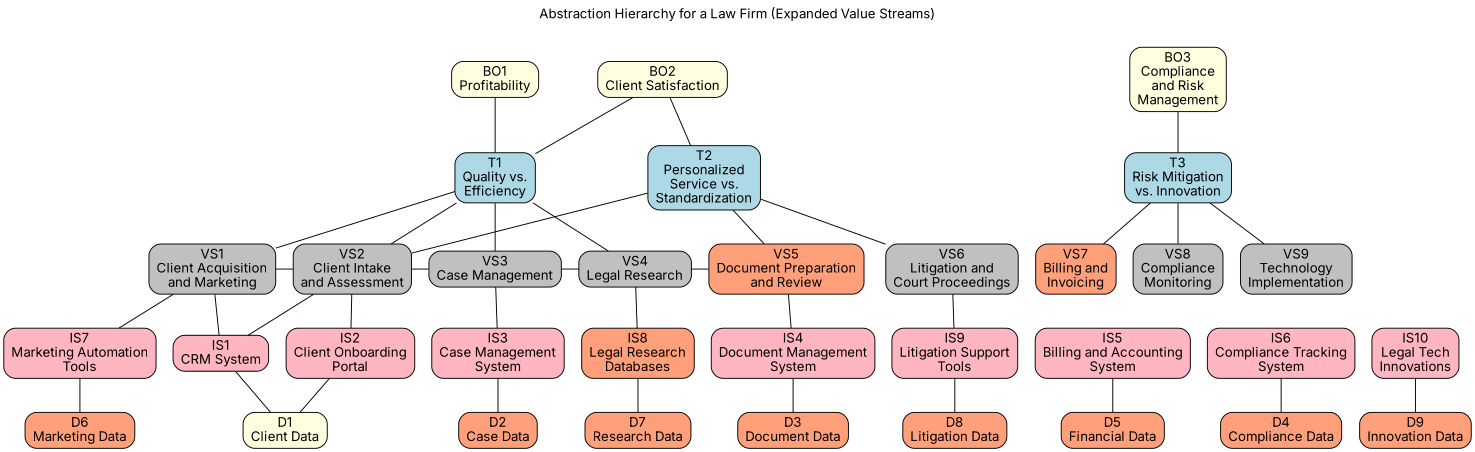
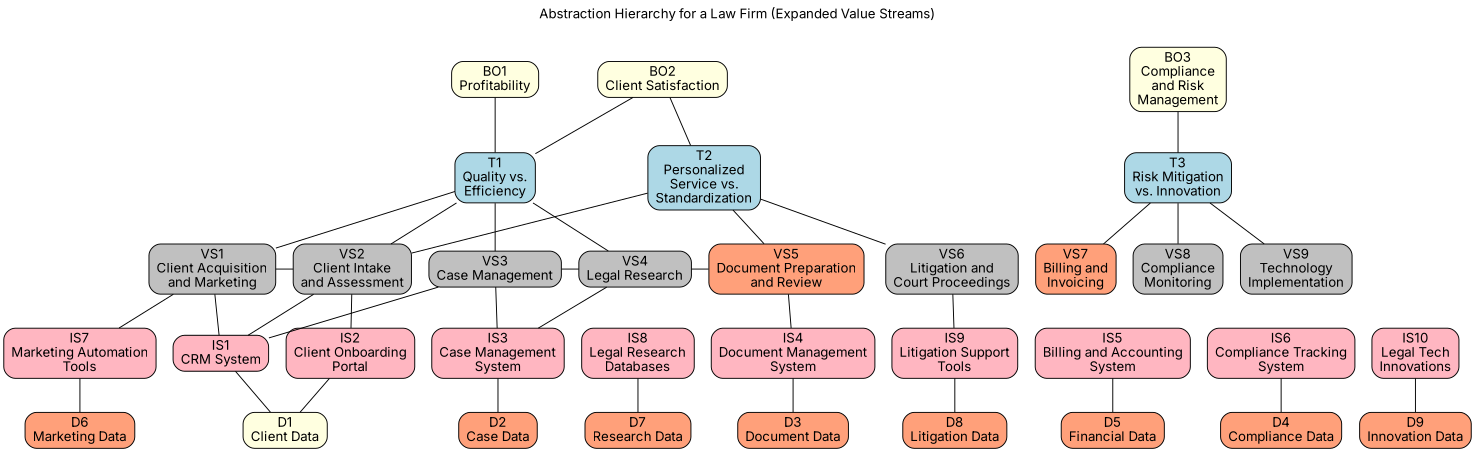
edge "VS2 Client Intake and Assessment" -- "VS3 Case Management": now "IS1 CRM System" -- "VS3 Case Management"
edge "VS4 Legal Research" -- "IS8 Legal Research Databases": now "VS4 Legal Research" -- "IS3 Case Management System"
node "IS8 Legal Research Databases": fillcolor lightsalmon -> lightpink
